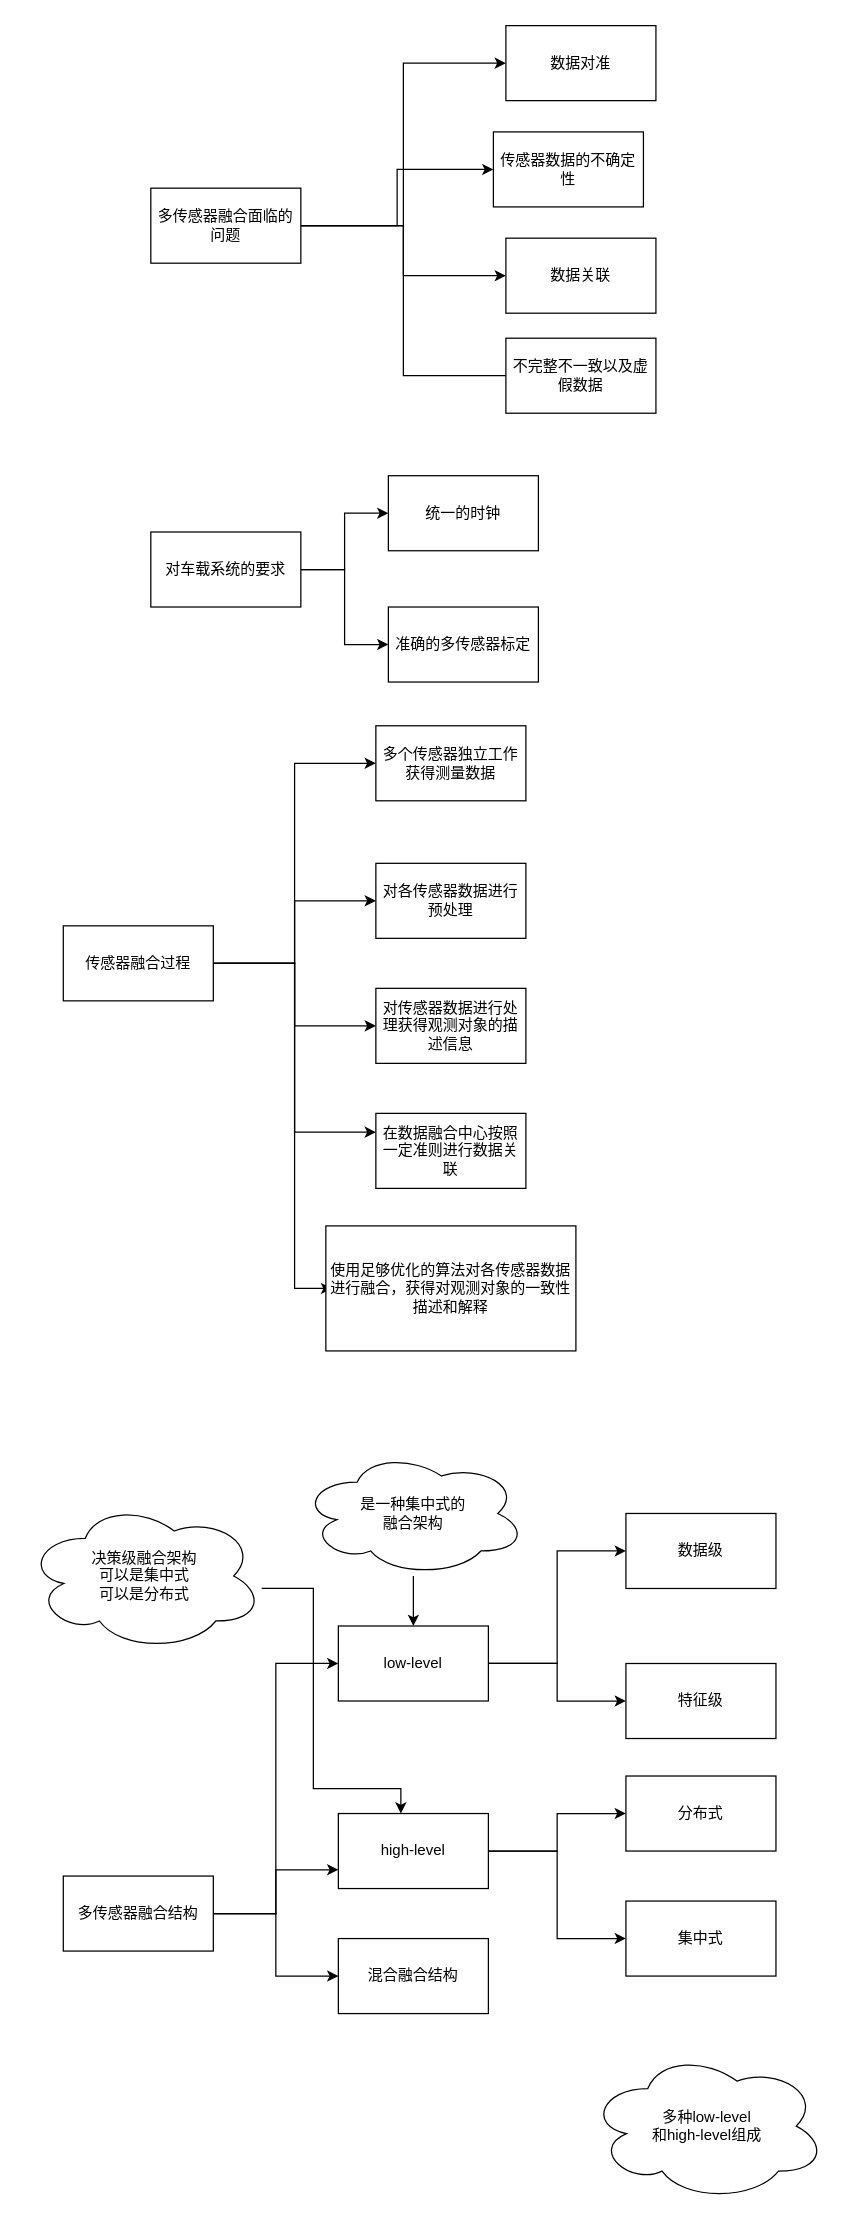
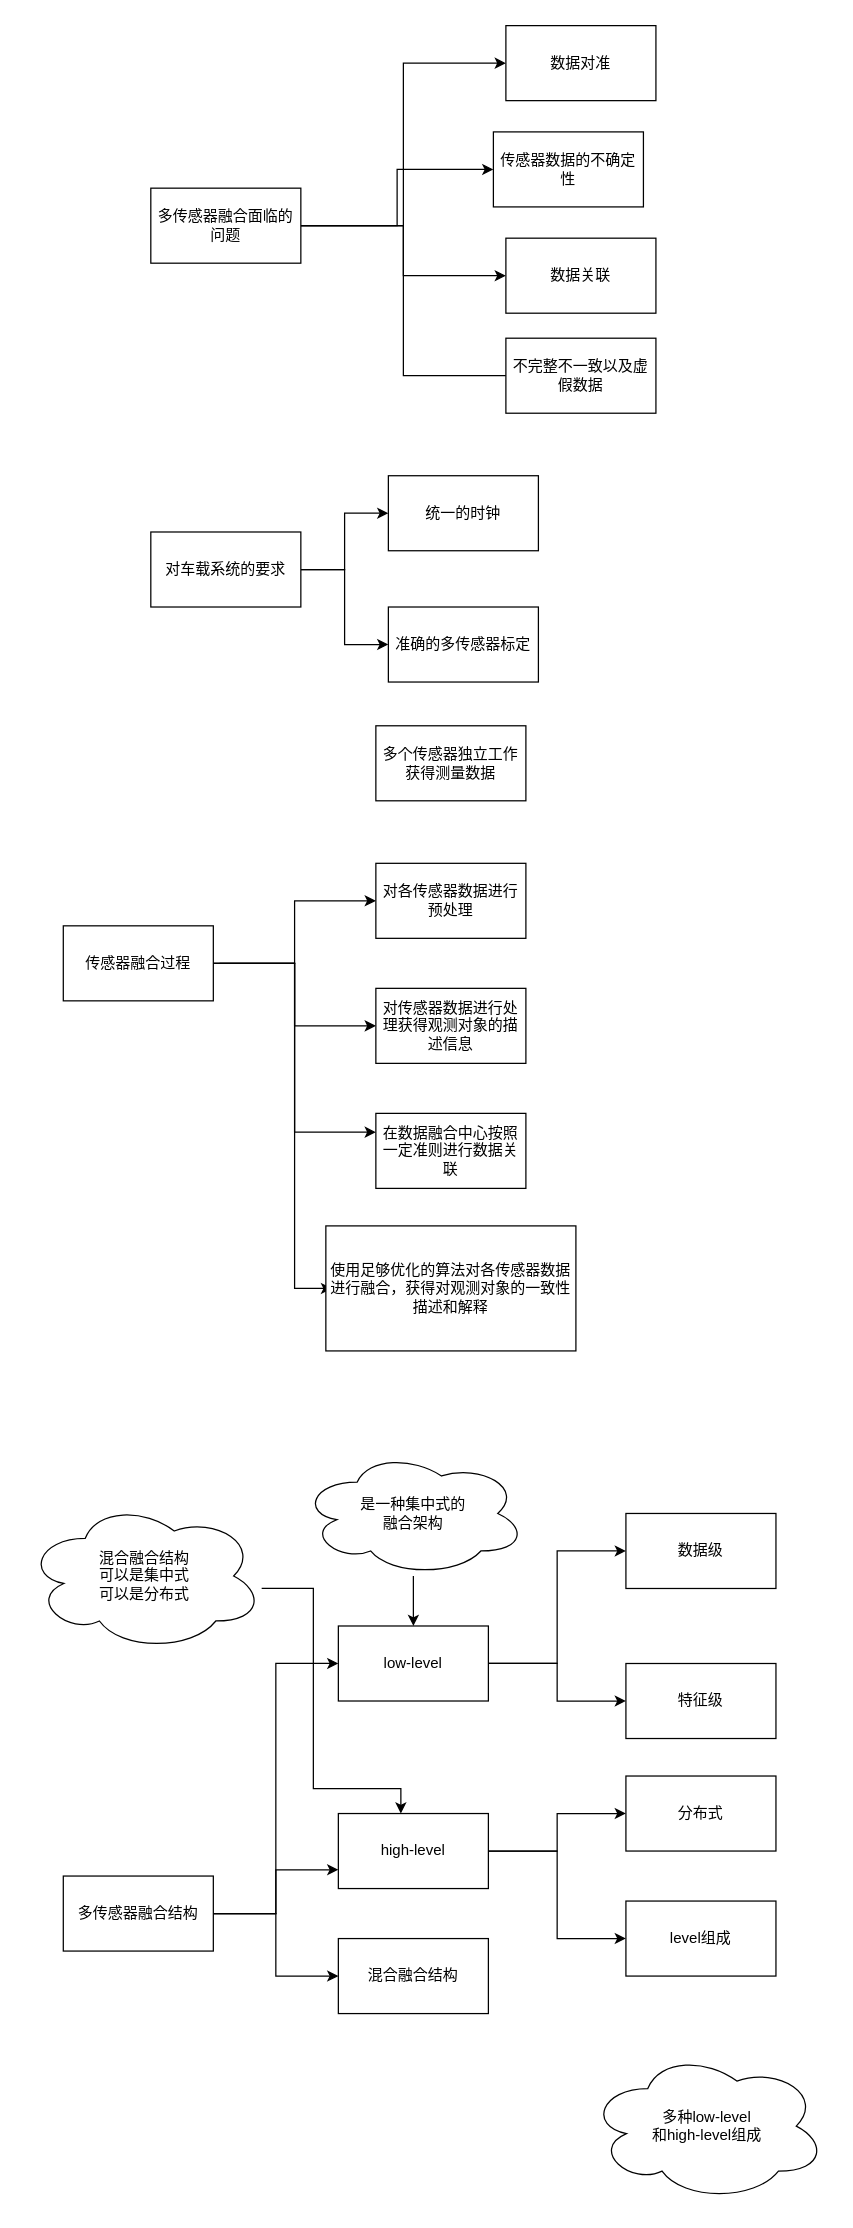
edge "传感器融合过程" -> "多个传感器独立工作获得测量数据": removed
node "决策级融合架构 可以是集中式 可以是分布式": label "决策级融合架构 可以是集中式 可以是分布式" -> "混合融合结构 可以是集中式 可以是分布式"
node "集中式": label "集中式" -> "level组成"
